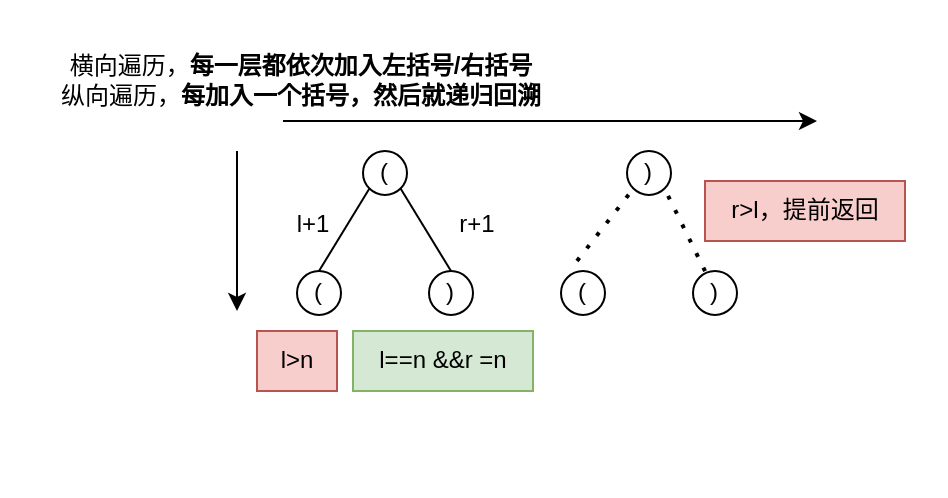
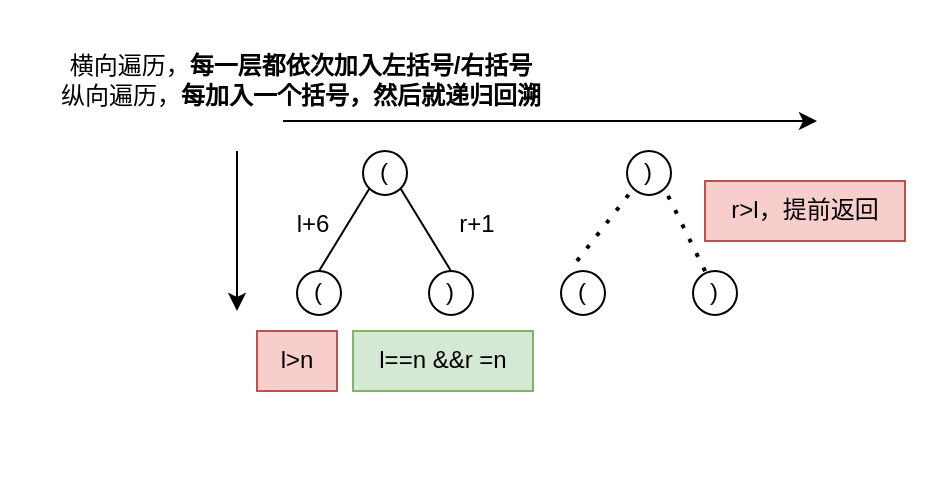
node "l+1": label "l+1" -> "l+6"
